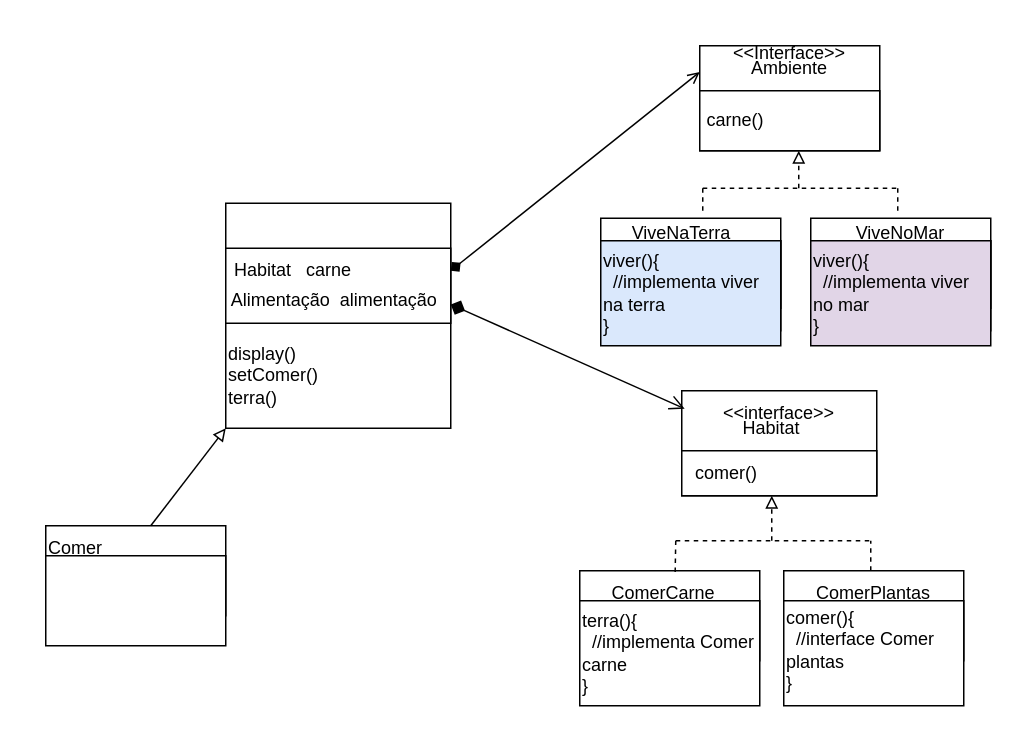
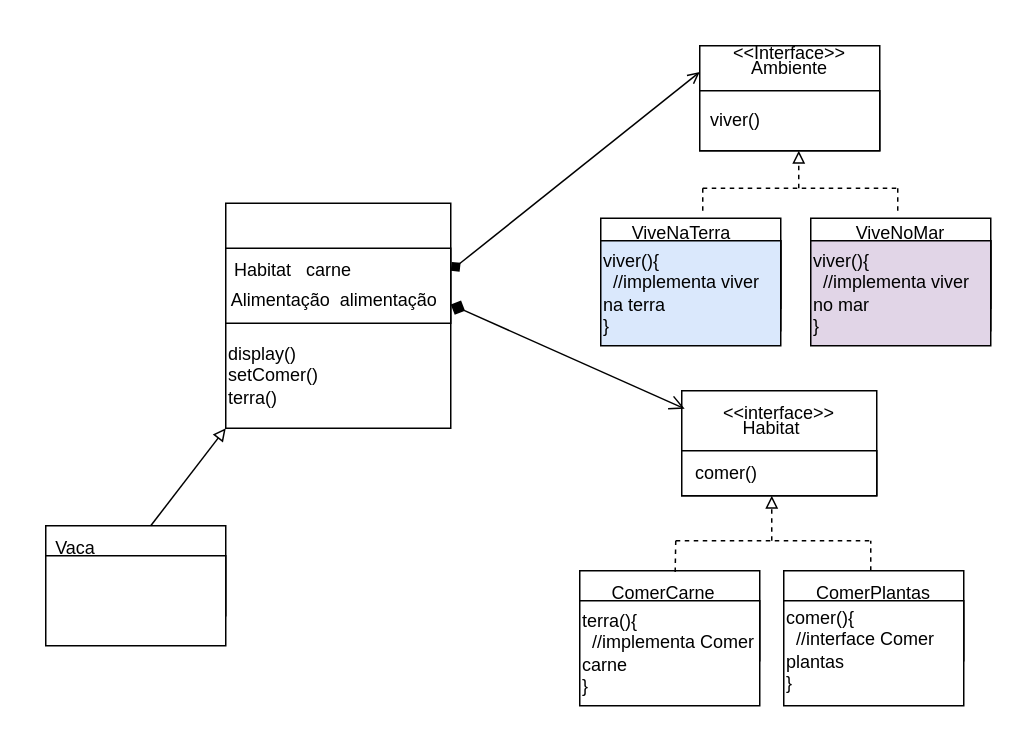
node "carne()": label "carne()" -> "viver()"
node "Comer": label "Comer" -> "Vaca"
